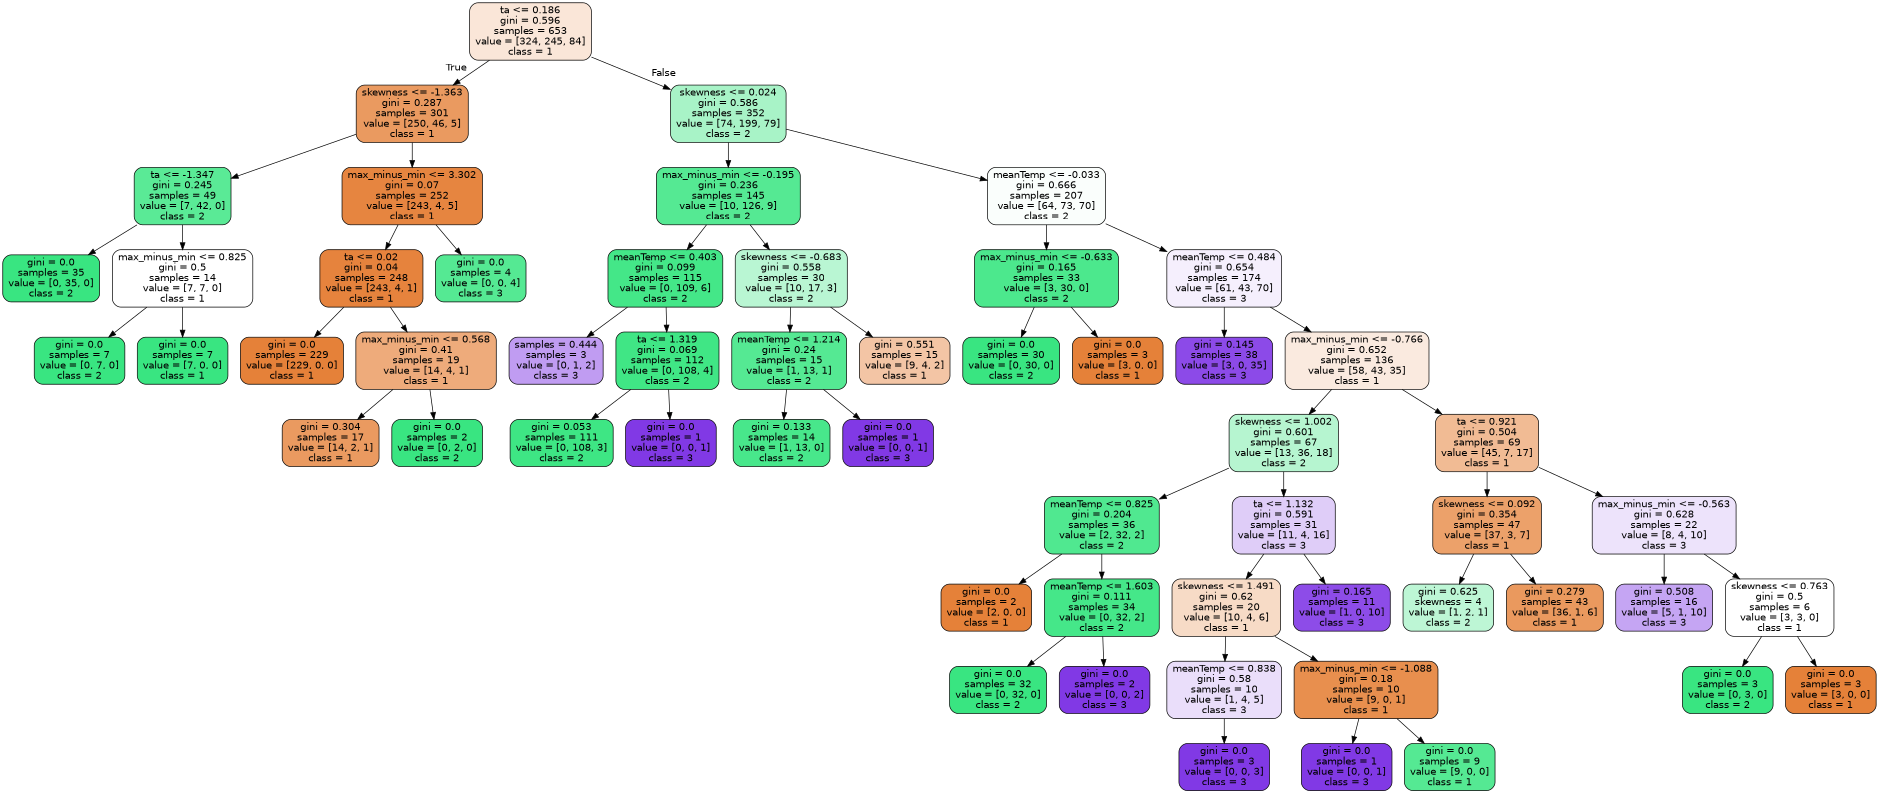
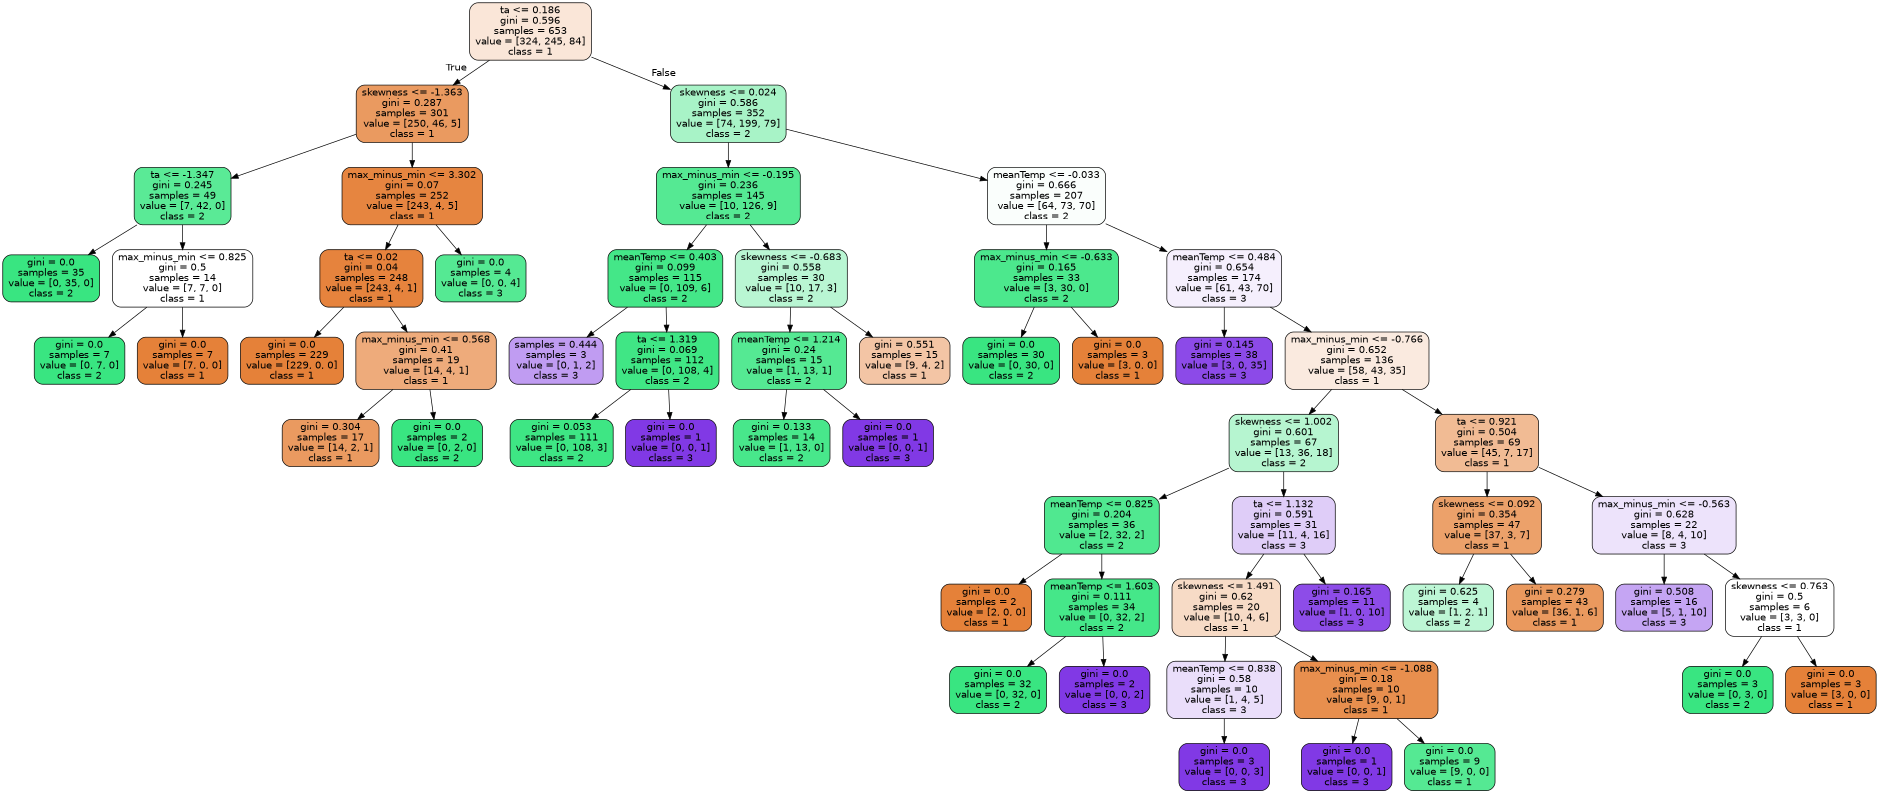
node "gini = 0.0 samples = 7 value = [7, 0, 0] class = 1": fillcolor #39e581ff -> #e58139ff
node "gini = 0.625 skewness = 4 value = [1, 2, 1] class = 2": label "gini = 0.625 skewness = 4 value = [1, 2, 1] class = 2" -> "gini = 0.625 samples = 4 value = [1, 2, 1] class = 2"
